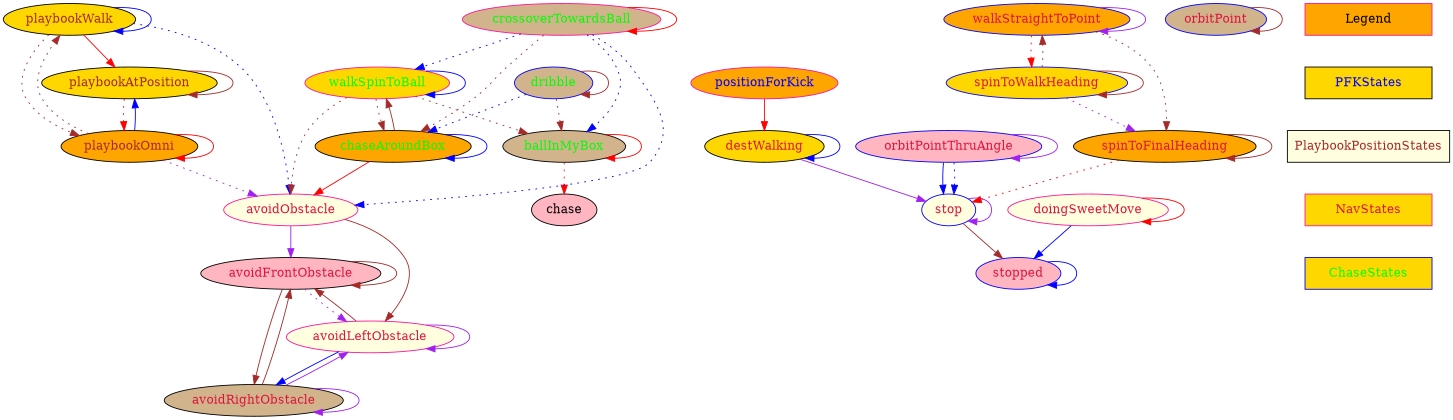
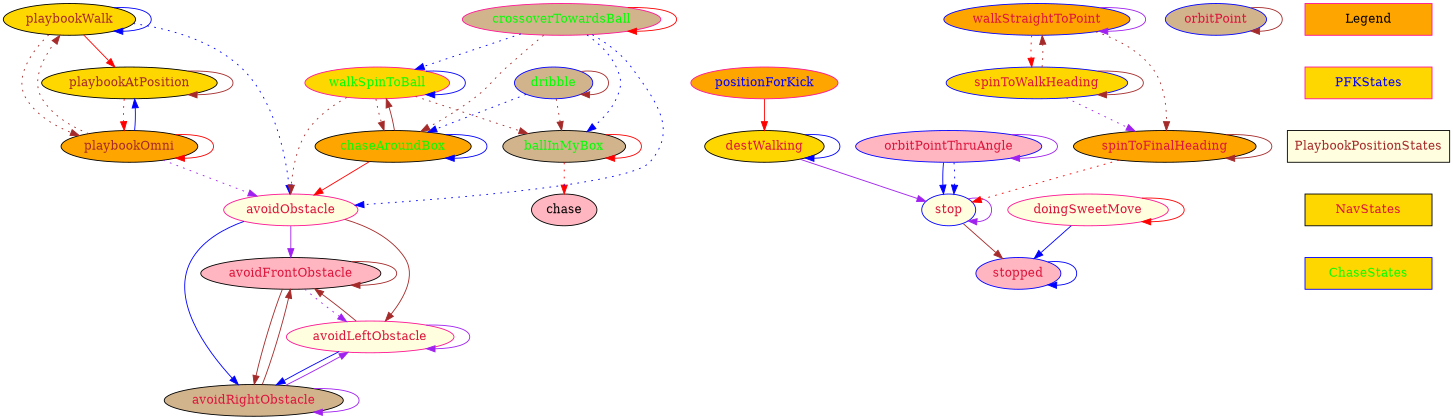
node "PFKStates": color black -> deeppink
node "NavStates": color deeppink -> black
edge "avoidObstacle" -> "avoidRightObstacle": added
